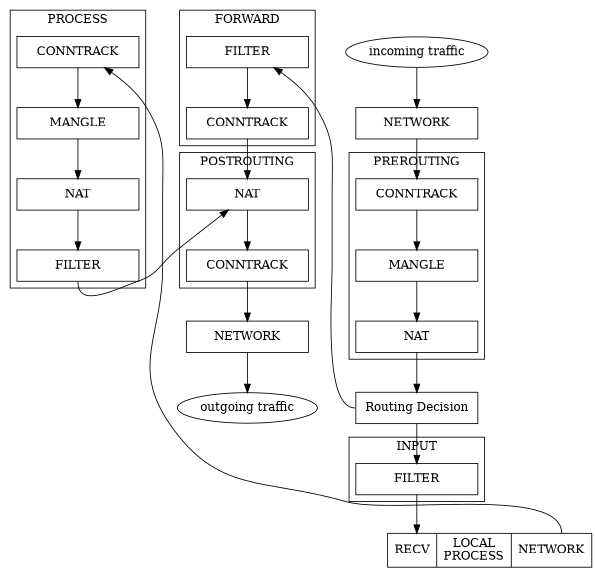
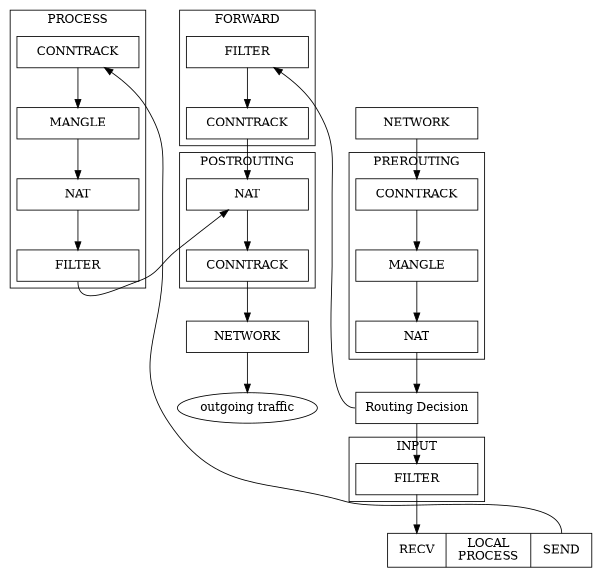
node "incoming traffic": removed
node "RECV": text "NETWORK" -> "SEND"
